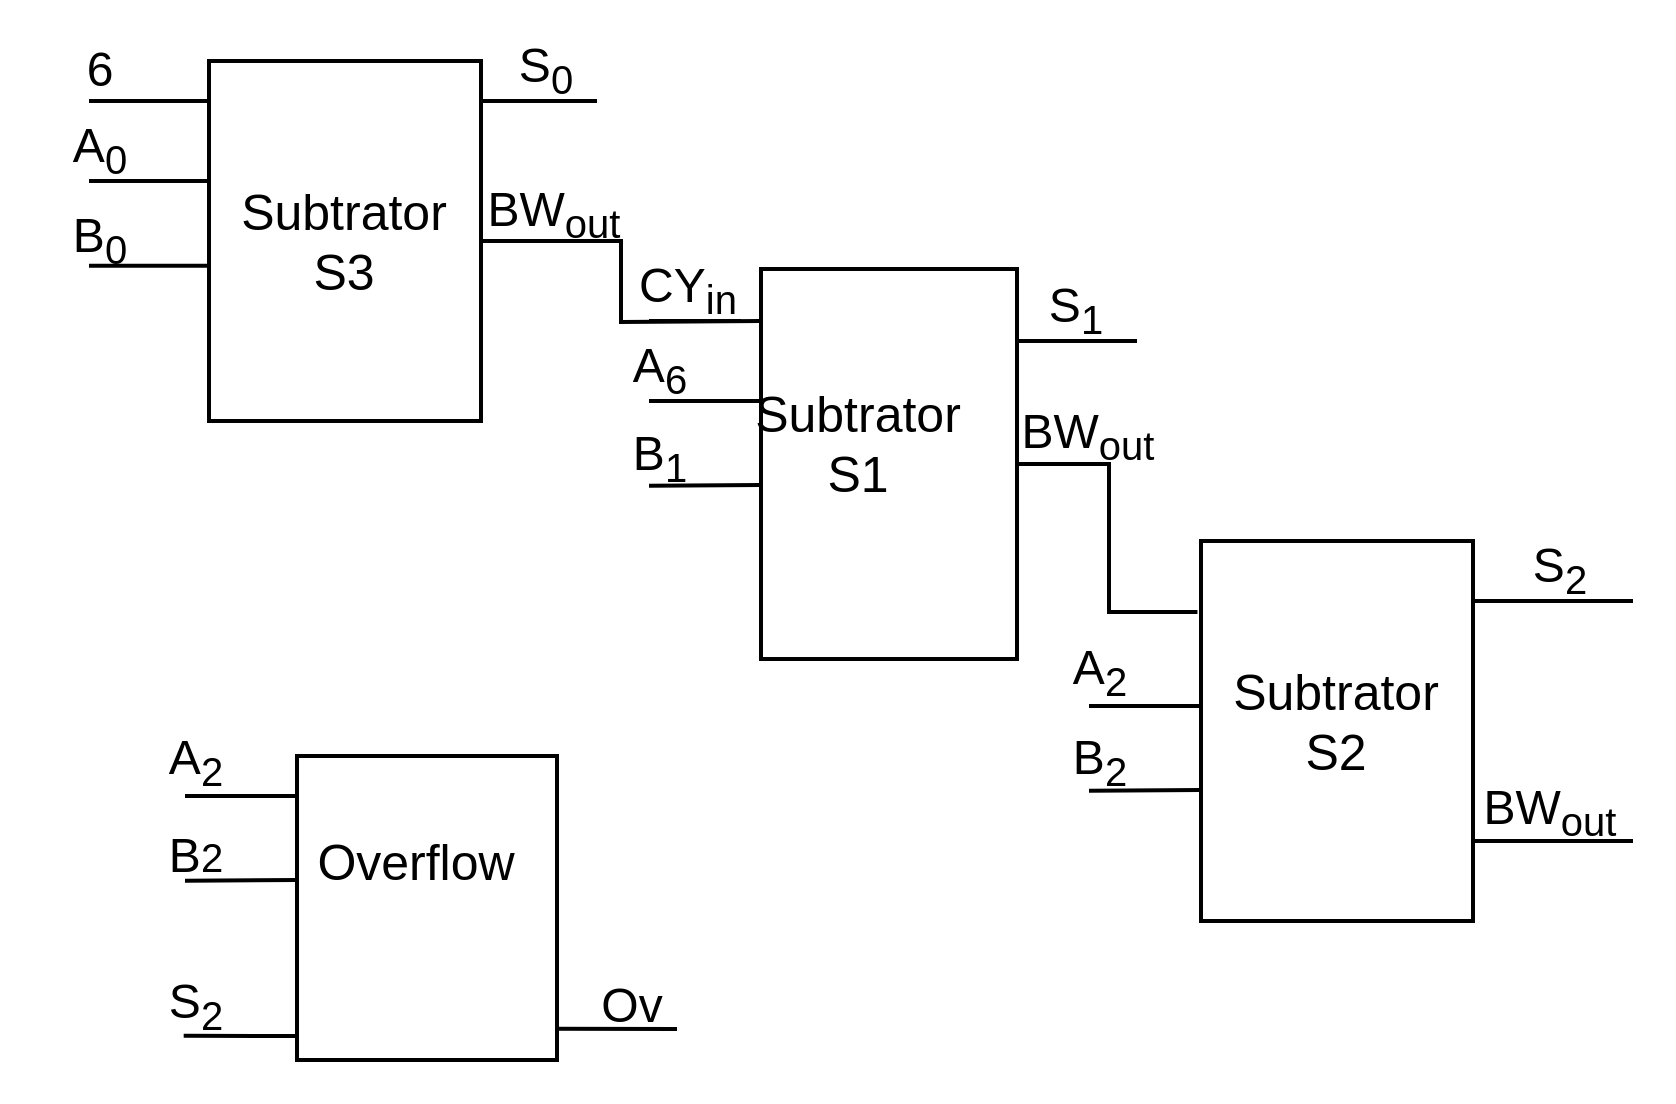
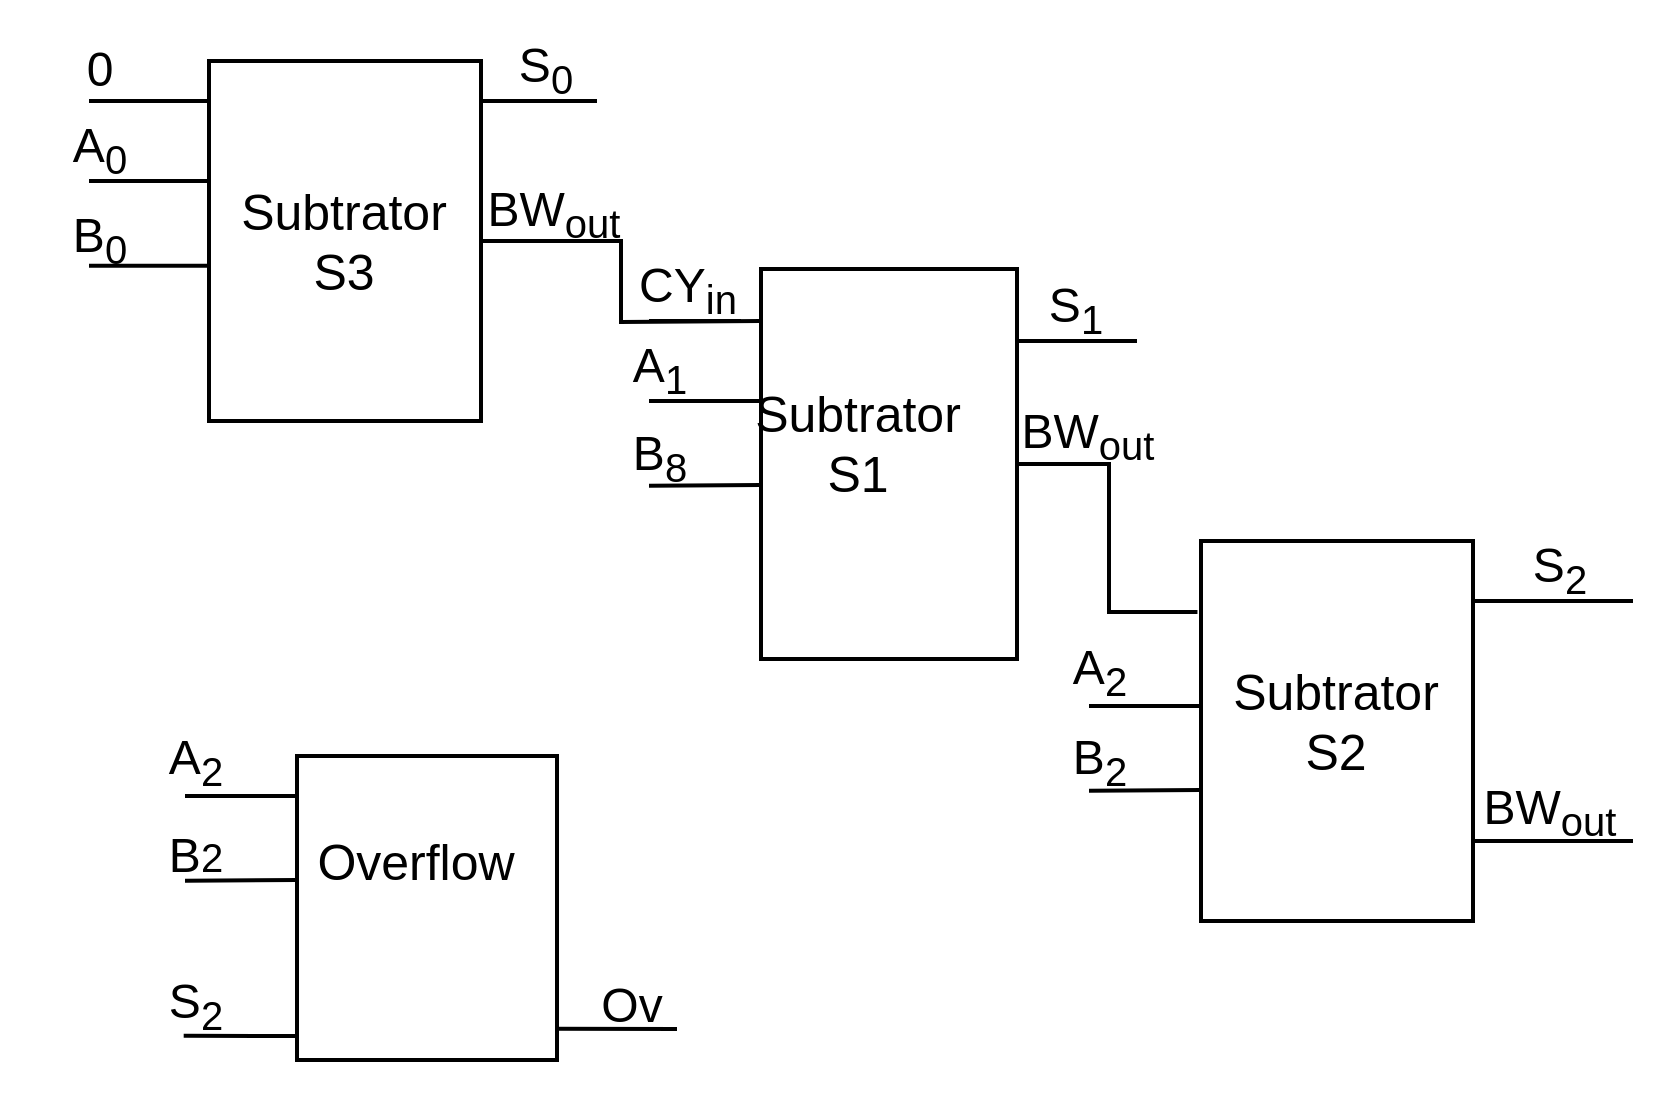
node "6": label "6" -> "0"
node "A6": label "A6" -> "A1"
node "B1": label "B1" -> "B8"
